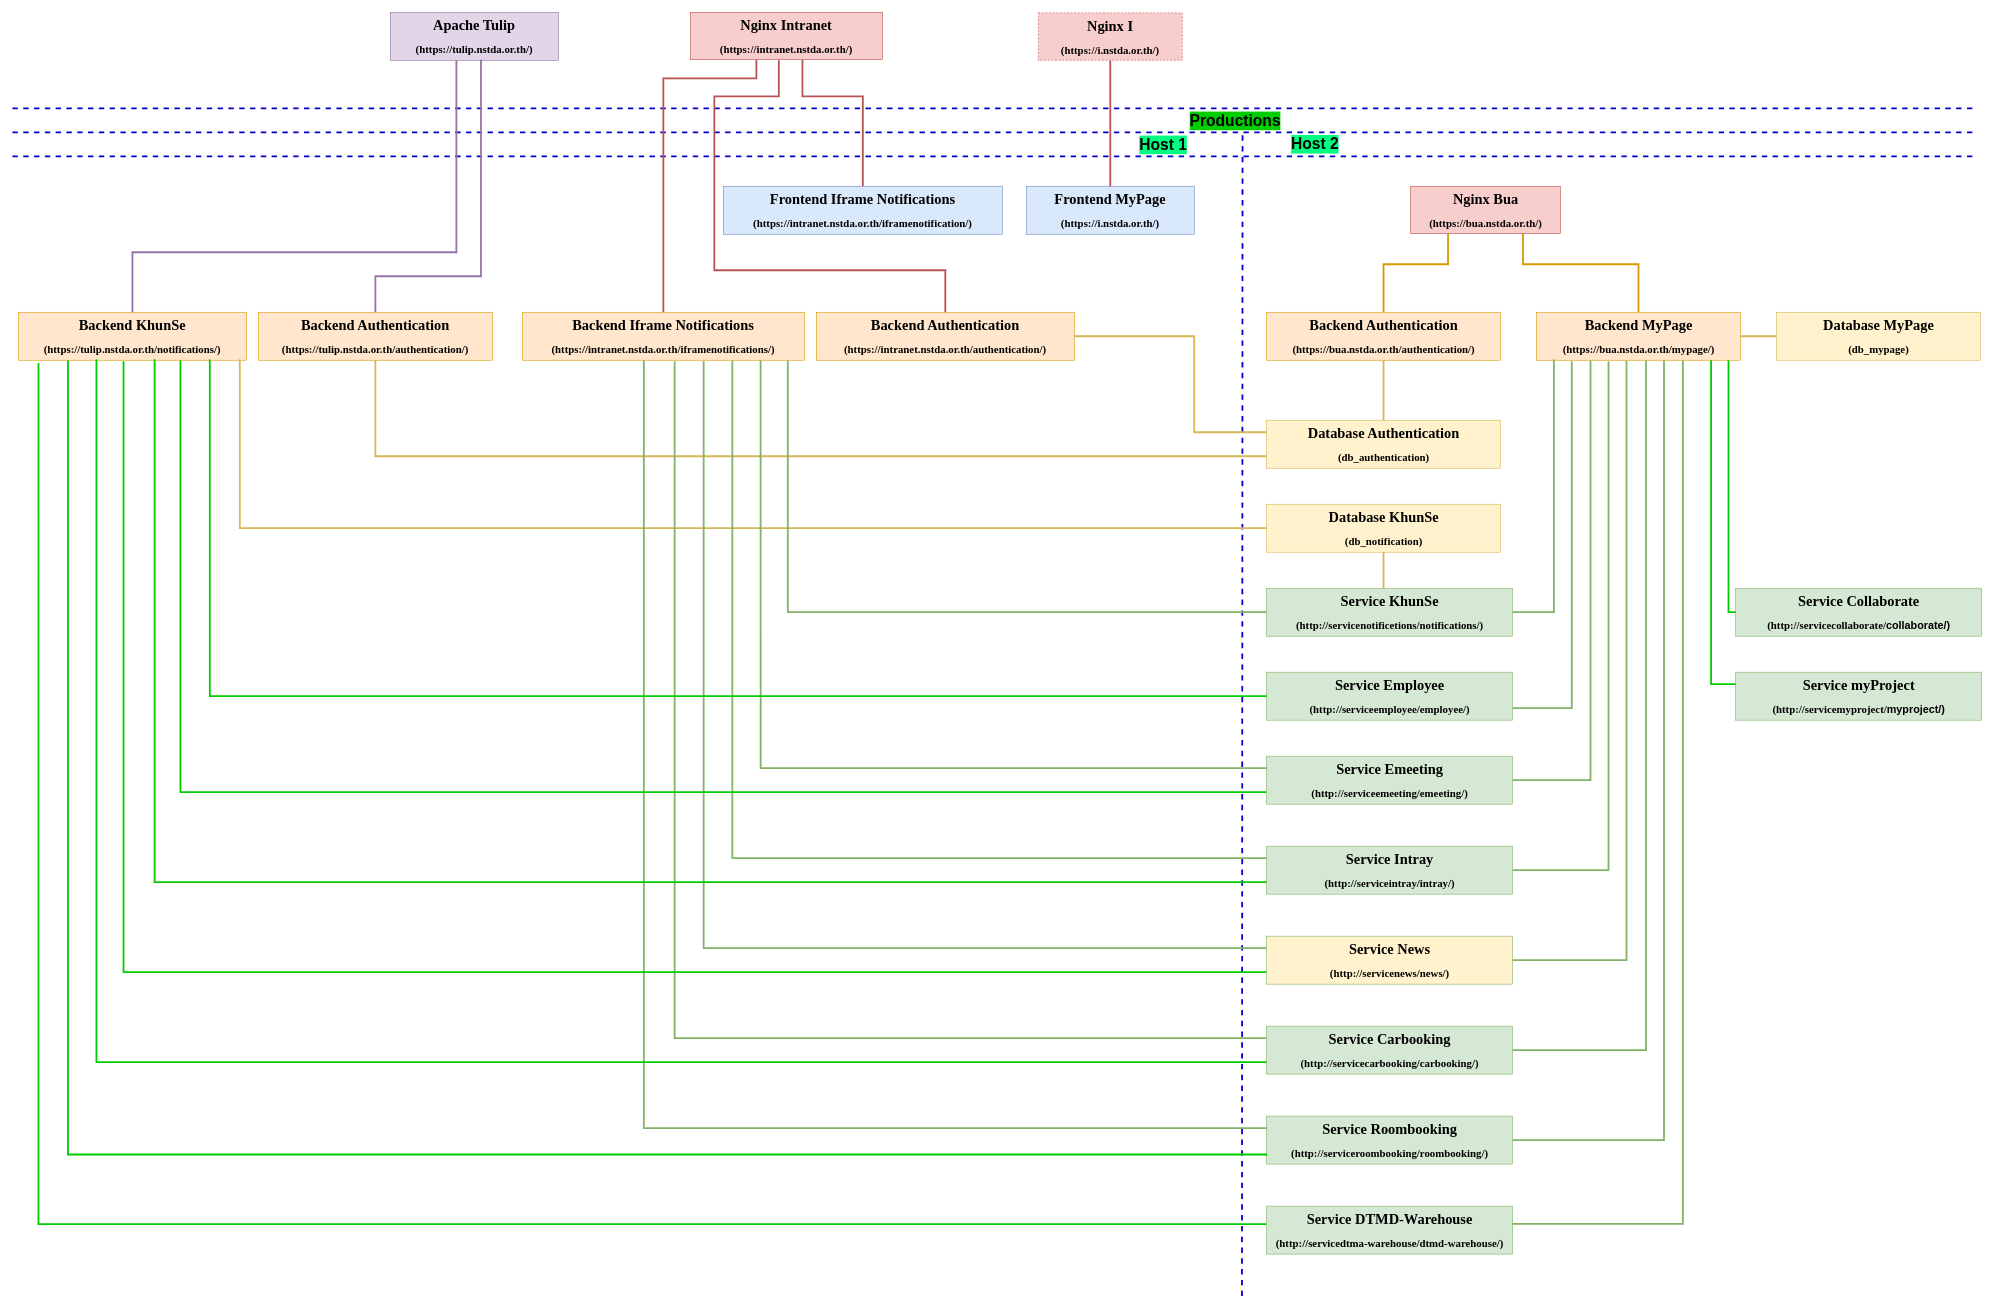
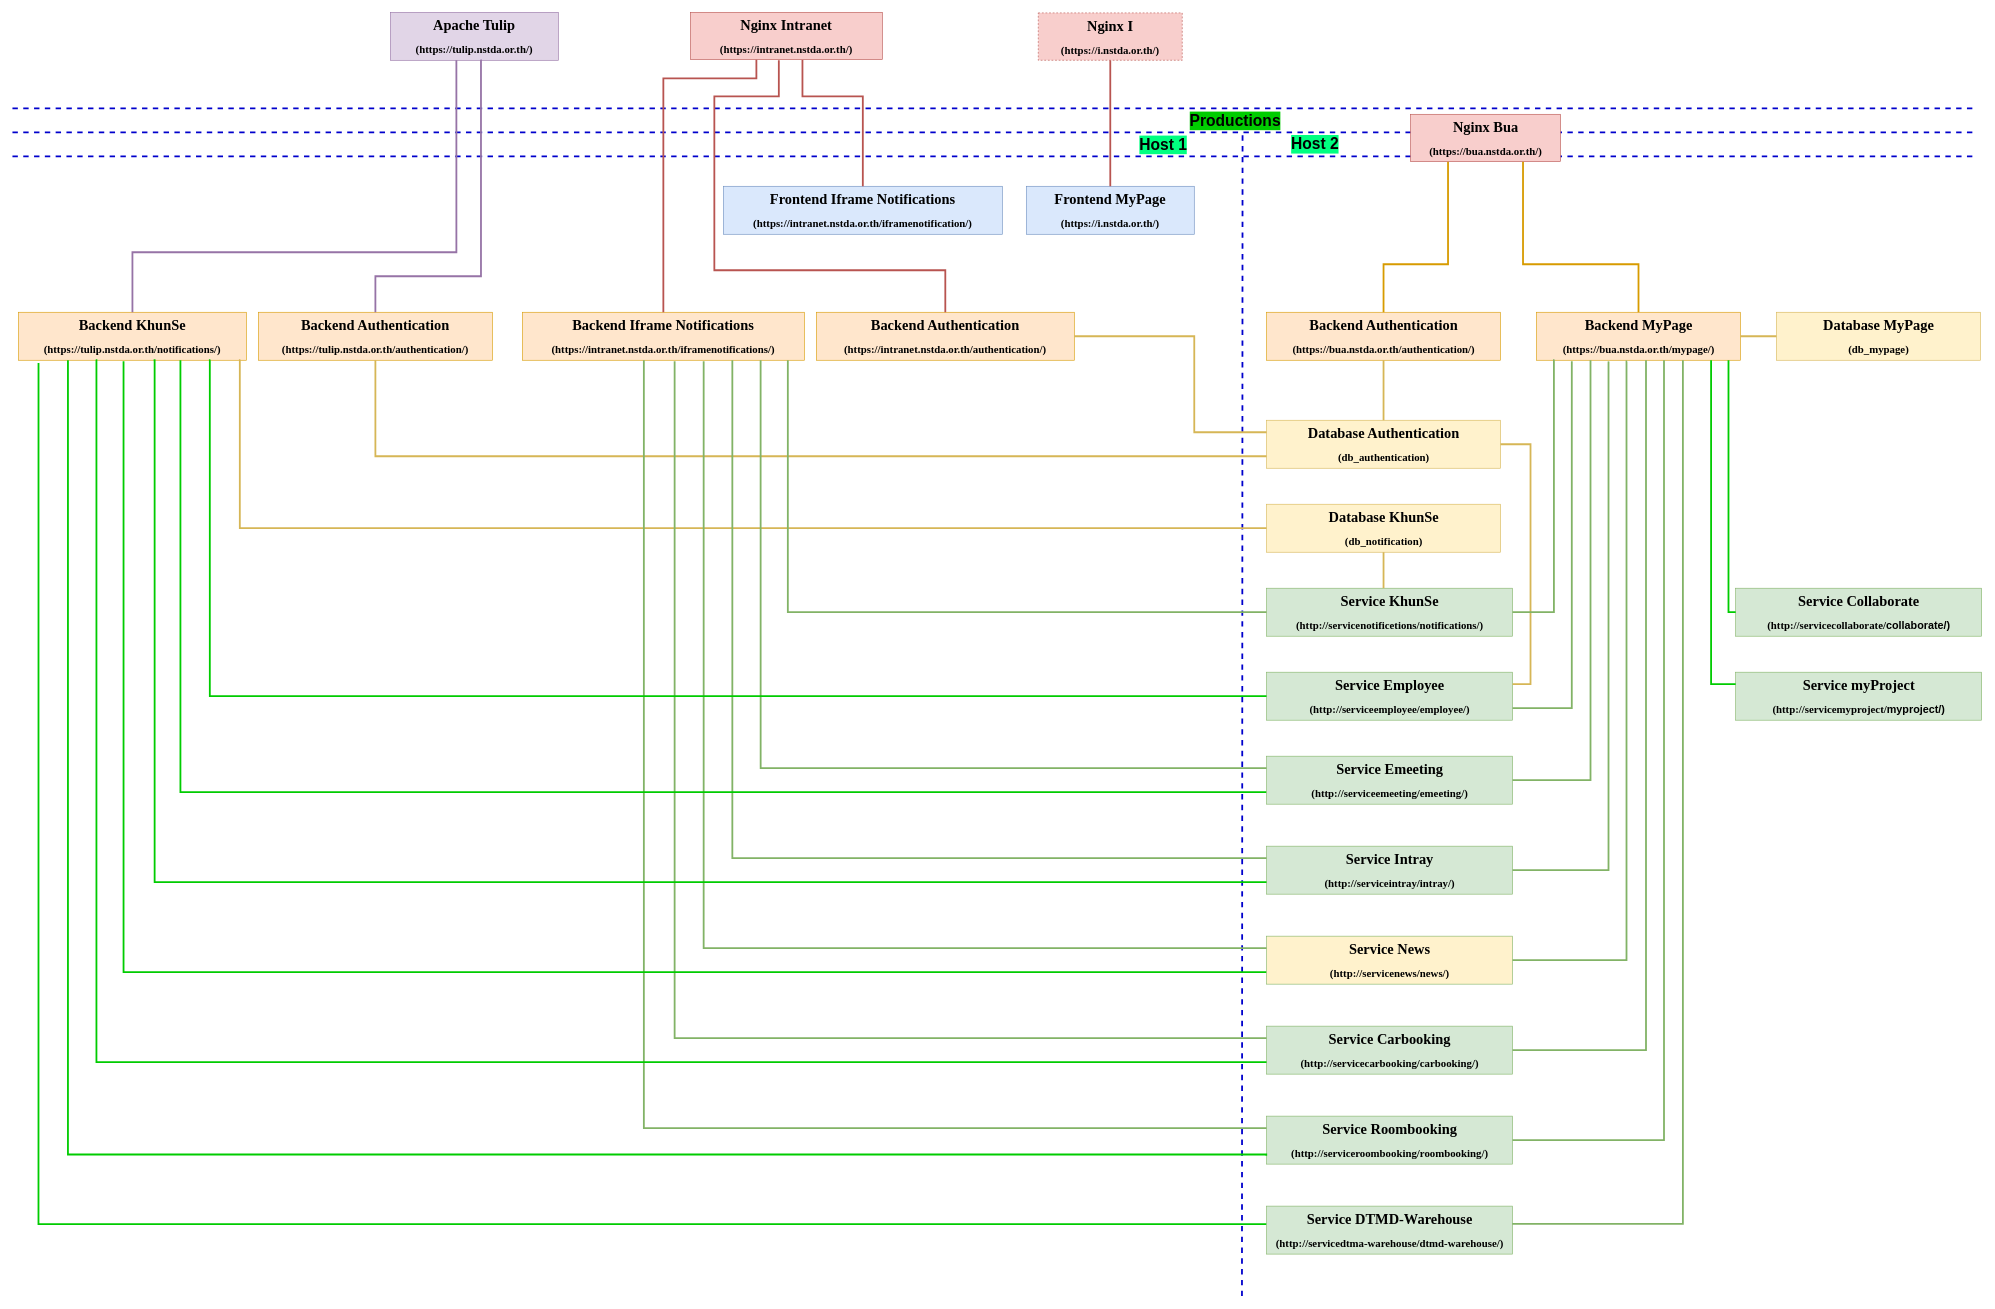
node "Nginx Bua(https://bua.nstda.or.th/)": moved (1486, 210) -> (1486, 138)
edge "Database Authentication (db_authentication)" -- "Service Employee(http://serviceemployee/employee/)": added
